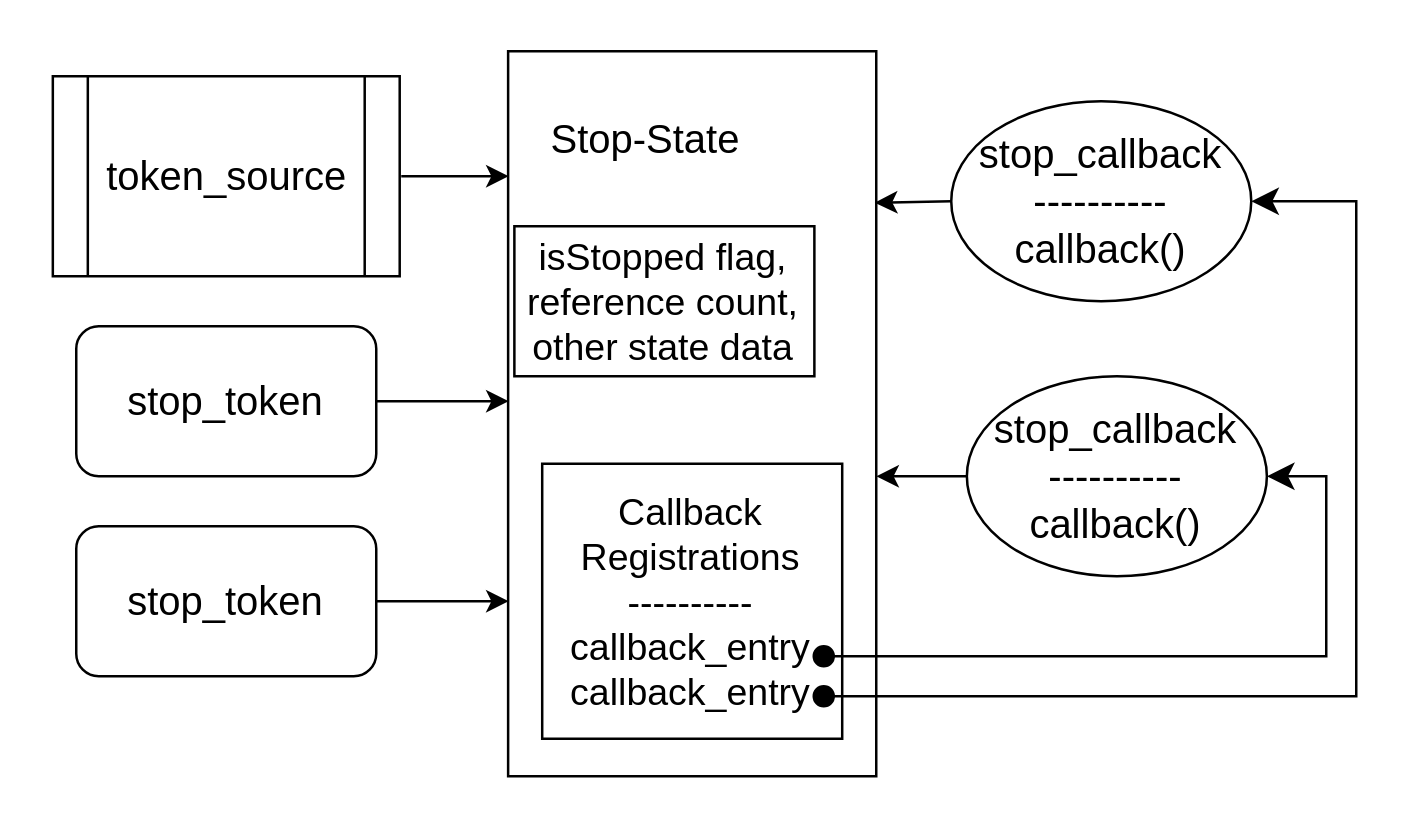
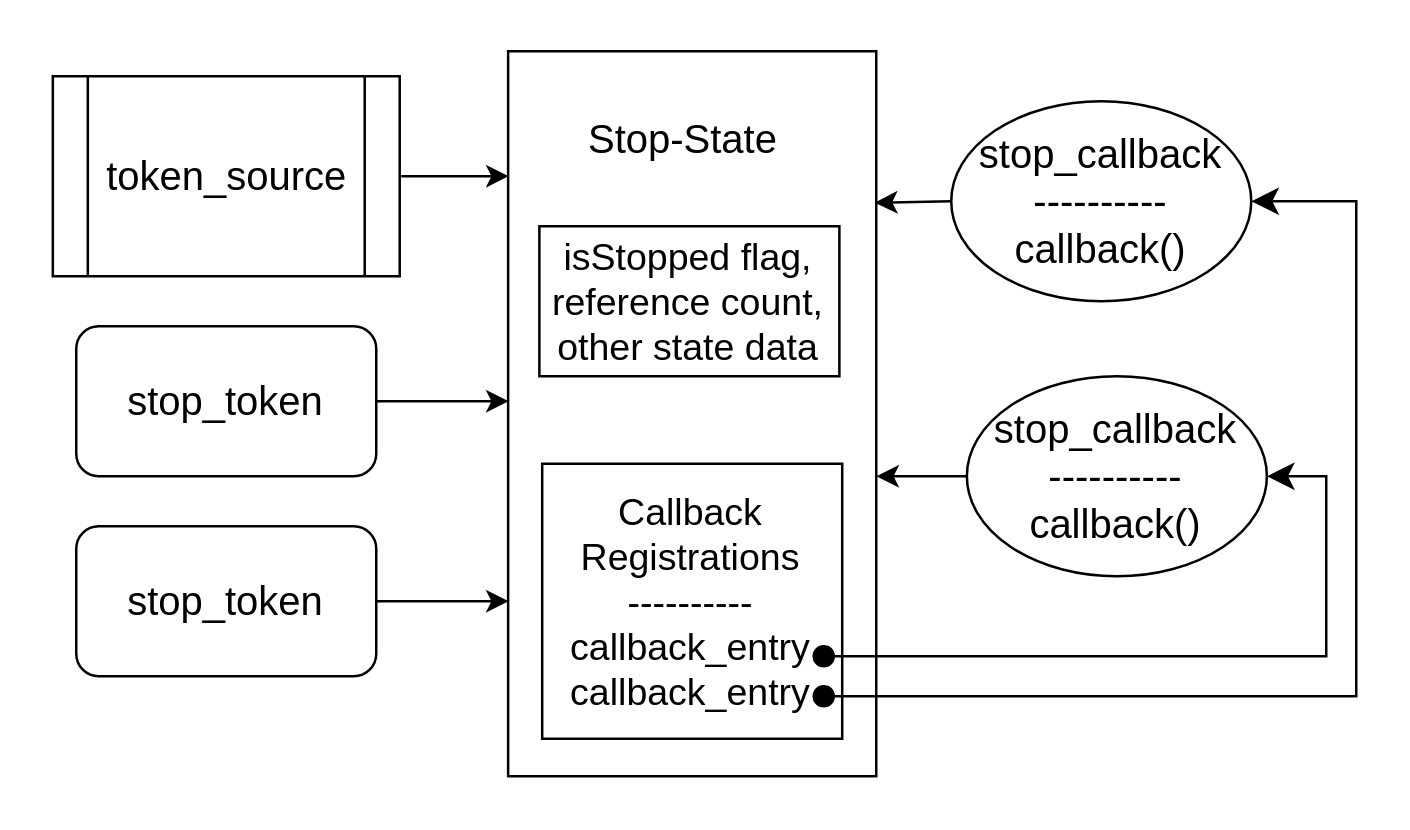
node "Stop-State": moved (646, 139) -> (683, 139)
node "isStopped flag, reference count, other state data": moved (664, 301) -> (689, 301)
